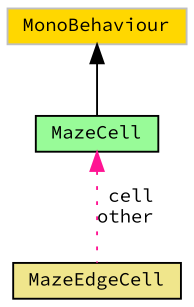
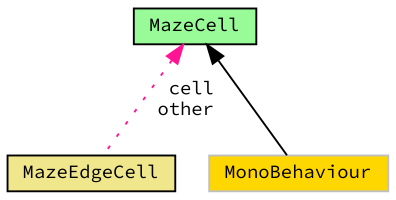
edge "MazeCell" -> "MonoBehaviour": reversed
